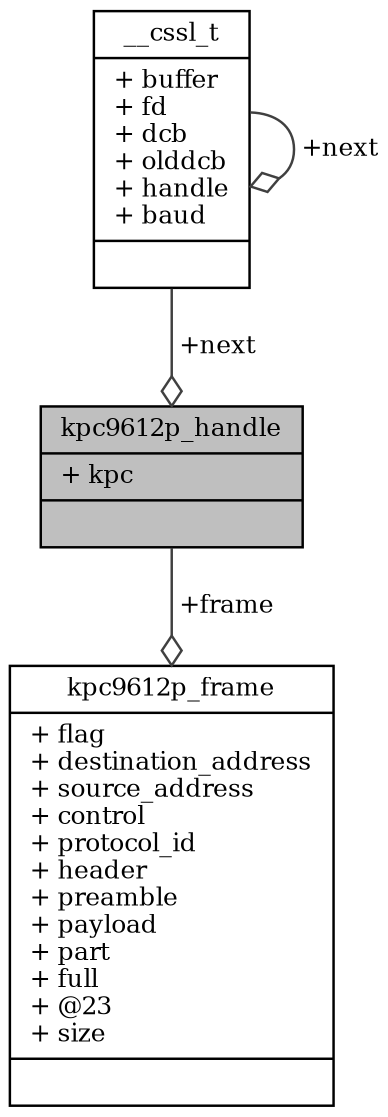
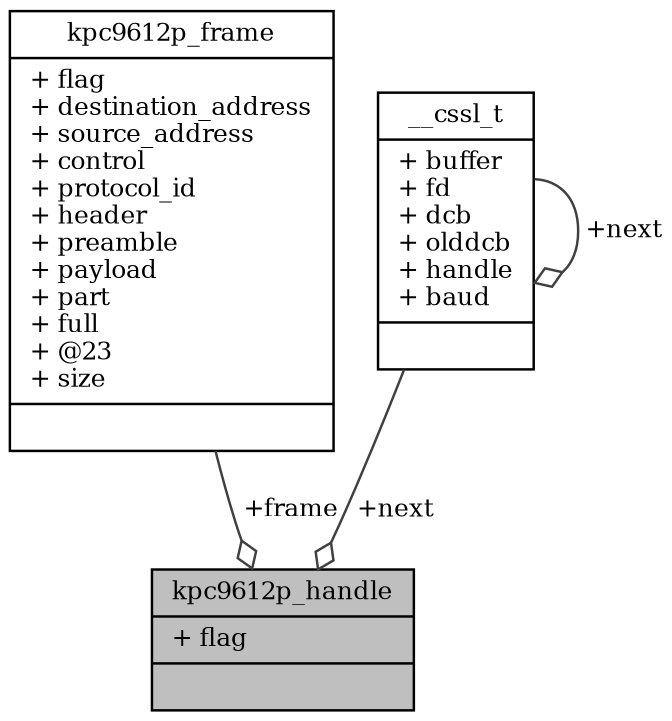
node "kpc9612p_handle": text "+ kpc" -> "+ flag"
edge "kpc9612p_handle" -> "kpc9612p_frame": reversed
